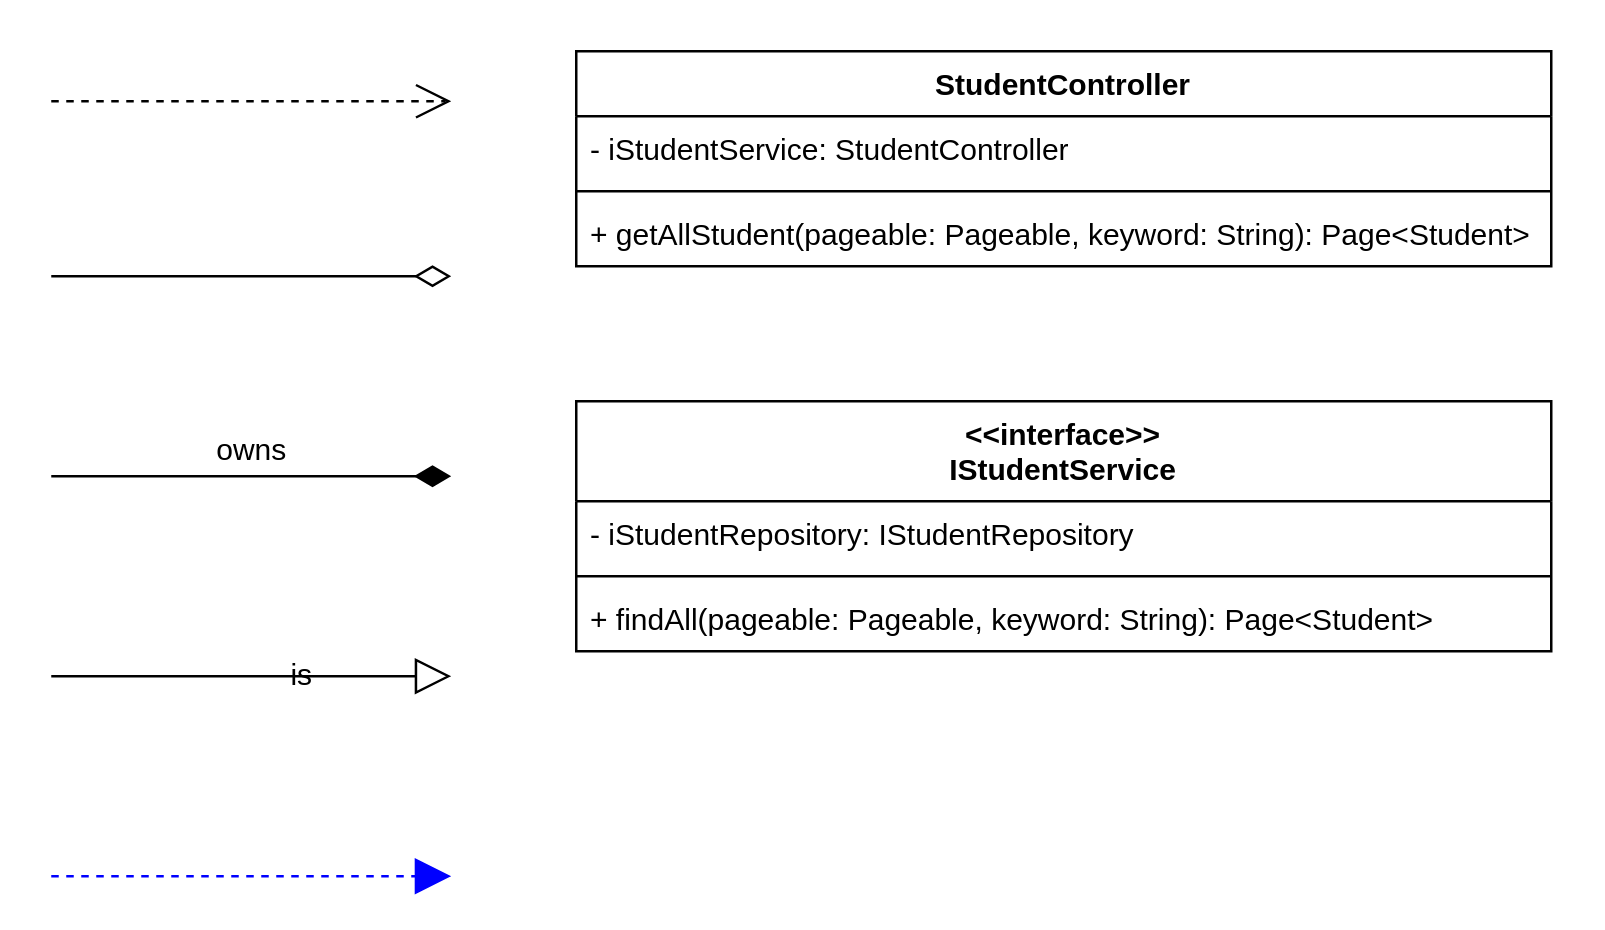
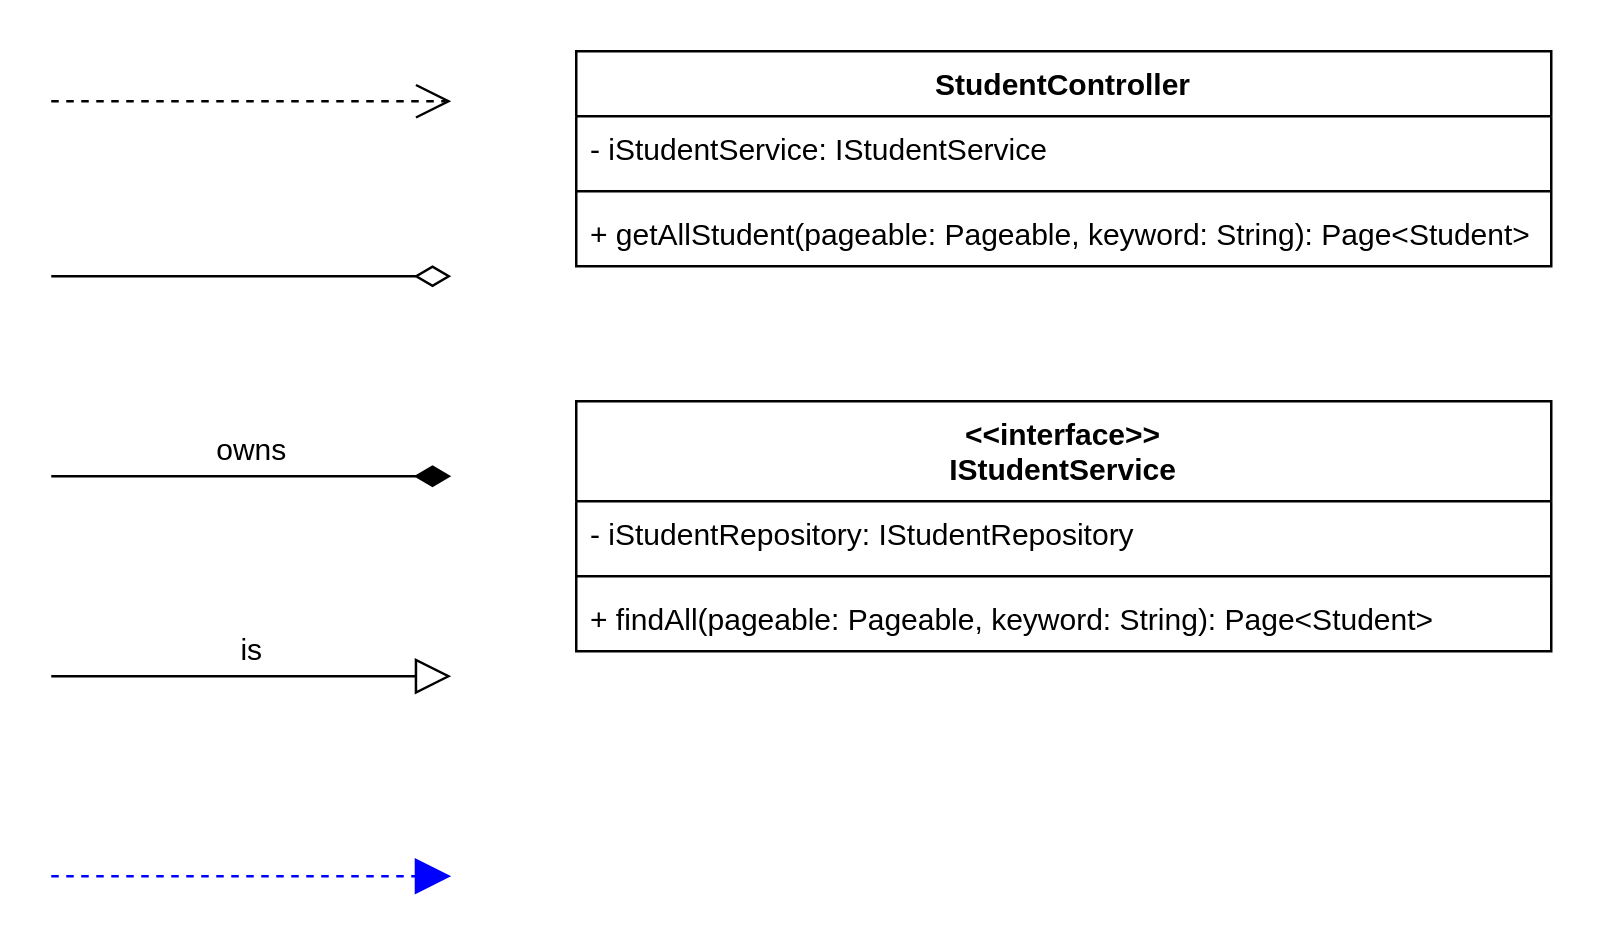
node "- iStudentService: StudentController": label "- iStudentService: StudentController" -> "- iStudentService: IStudentService"
node "is": moved (301, 676) -> (251, 651)
